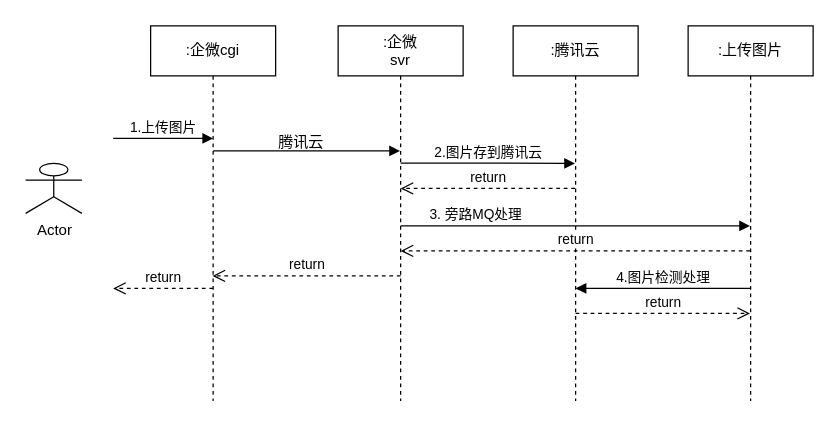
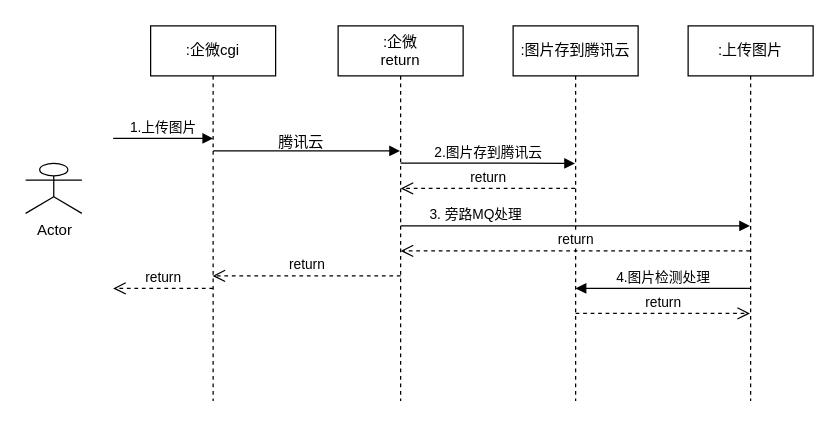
node ":企微 svr": label ":企微 svr" -> ":企微 return"
node ":腾讯云": label ":腾讯云" -> ":图片存到腾讯云"
